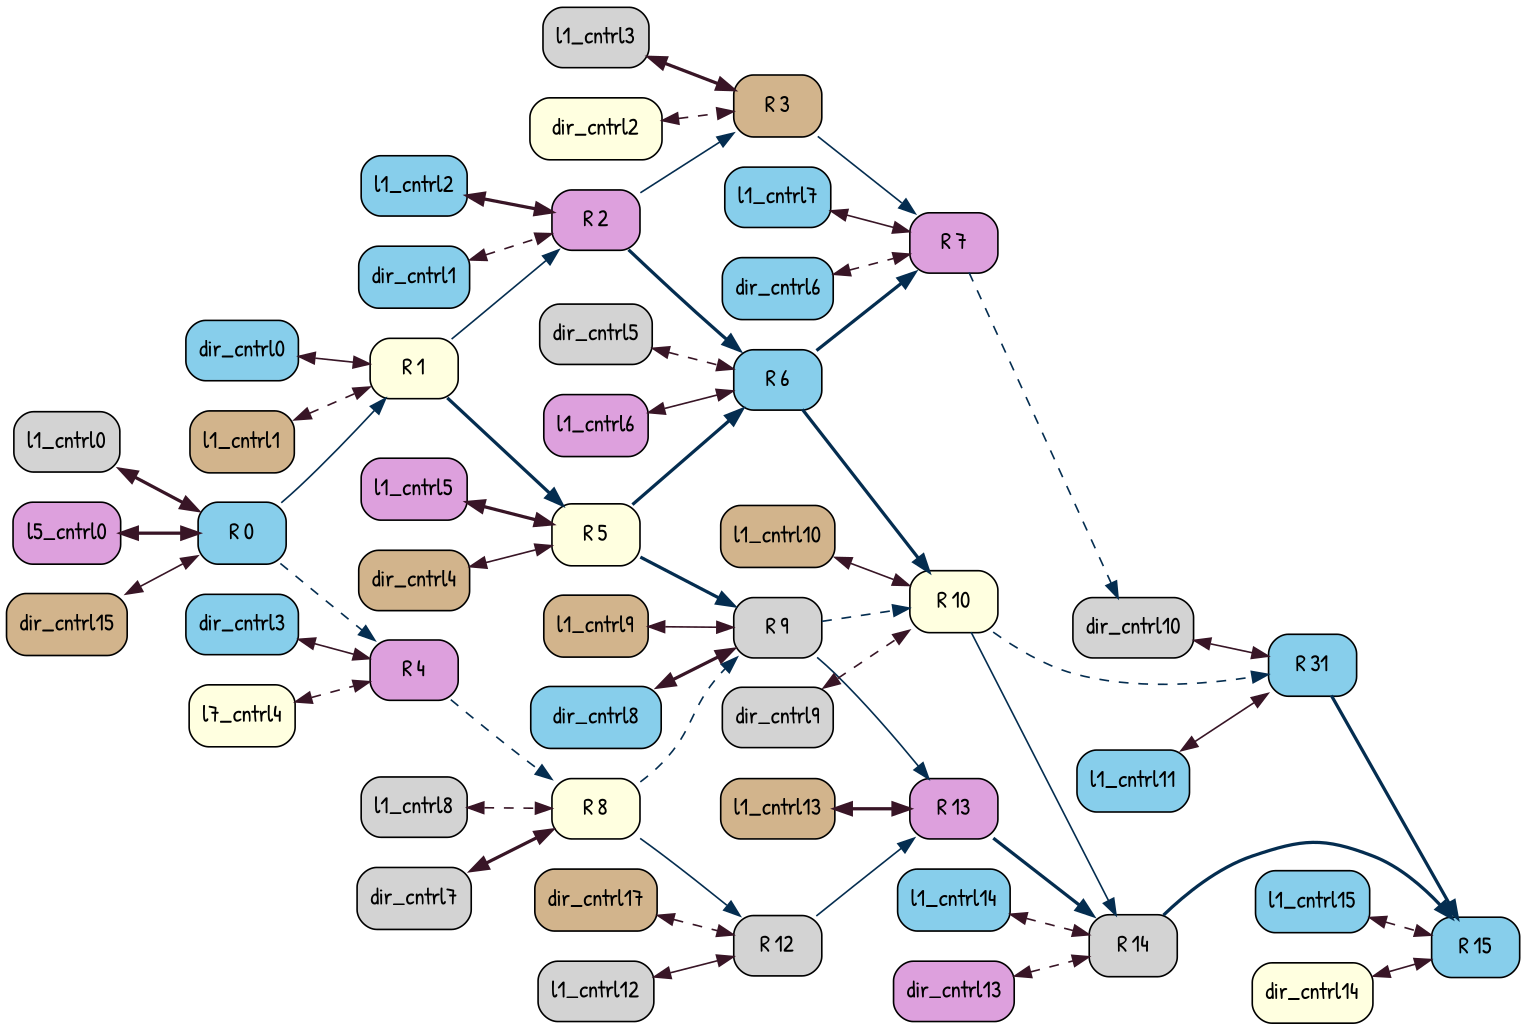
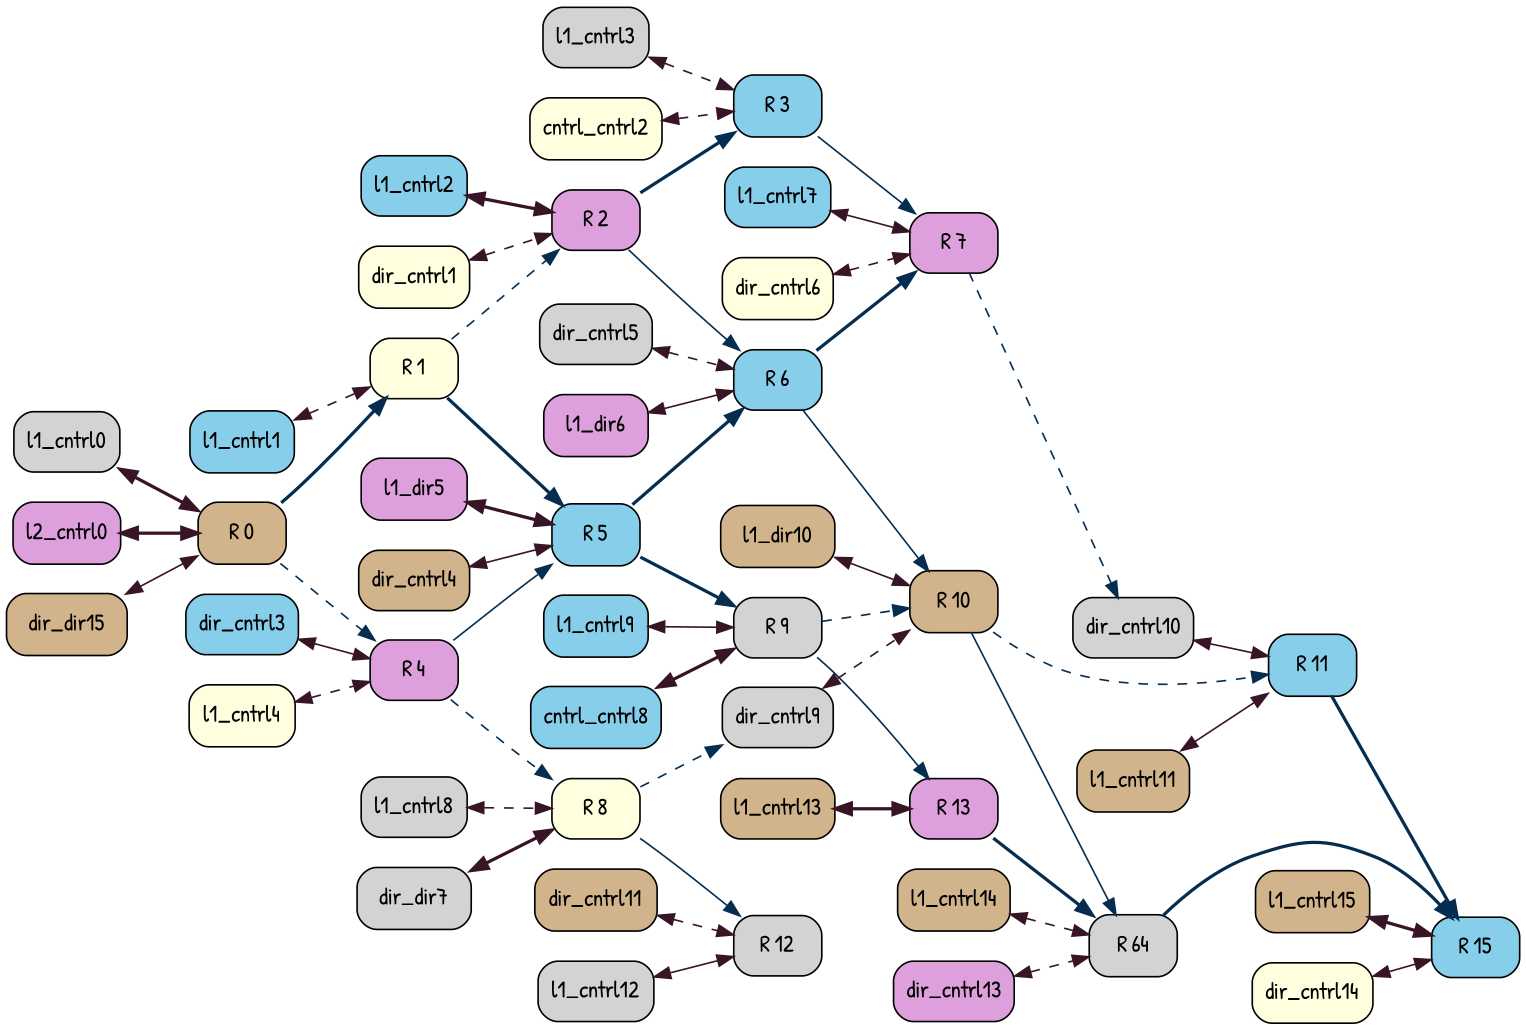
edge "l1_cntrl3" -- "R 3": style bold -> dashed
node "R 3": fillcolor tan -> skyblue
node "dir_cntrl2": label "dir_cntrl2" -> "cntrl_cntrl2"
edge "R 3" -- "R 2": style solid -> bold
node "dir_cntrl1": fillcolor skyblue -> lightyellow
node "dir_cntrl6": fillcolor skyblue -> lightyellow
edge "R 2" -- "R 6": style bold -> solid
edge "R 2" -- "R 1": style solid -> dashed
node "dir_cntrl0": removed
node "l1_cntrl6": label "l1_cntrl6" -> "l1_dir6"
node "l1_cntrl1": fillcolor tan -> skyblue
edge "R 1" -- "R 0": style solid -> bold
edge "R 6" -- "R 10": style bold -> solid
node "l1_cntrl5": label "l1_cntrl5" -> "l1_dir5"
node "l5_cntrl0": label "l5_cntrl0" -> "l2_cntrl0"
node "R 0": fillcolor skyblue -> tan
node "R 5": fillcolor lightyellow -> skyblue
node "l1_cntrl10": label "l1_cntrl10" -> "l1_dir10"
node "R 10": fillcolor lightyellow -> tan
edge "R 5" -- "R 4": added
node "dir_cntrl15": label "dir_cntrl15" -> "dir_dir15"
node "l1_cntrl9": fillcolor tan -> skyblue
node "R 31": label "R 31" -> "R 11"
node "l7_cntrl4": label "l7_cntrl4" -> "l1_cntrl4"
node "dir_cntrl8": label "dir_cntrl8" -> "cntrl_cntrl8"
edge "R 9" -- "R 8": now "dir_cntrl9" -- "R 8"
node "l1_cntrl11": fillcolor skyblue -> tan
edge "R 13" -- "R 12": removed
node "dir_cntrl7": label "dir_cntrl7" -> "dir_dir7"
node "dir_cntrl17": label "dir_cntrl17" -> "dir_cntrl11"
node "l1_cntrl14": fillcolor skyblue -> tan
node "l1_cntrl15": fillcolor skyblue -> tan
edge "l1_cntrl15" -- "R 15": style dashed -> bold
node "R 14": label "R 14" -> "R 64"
